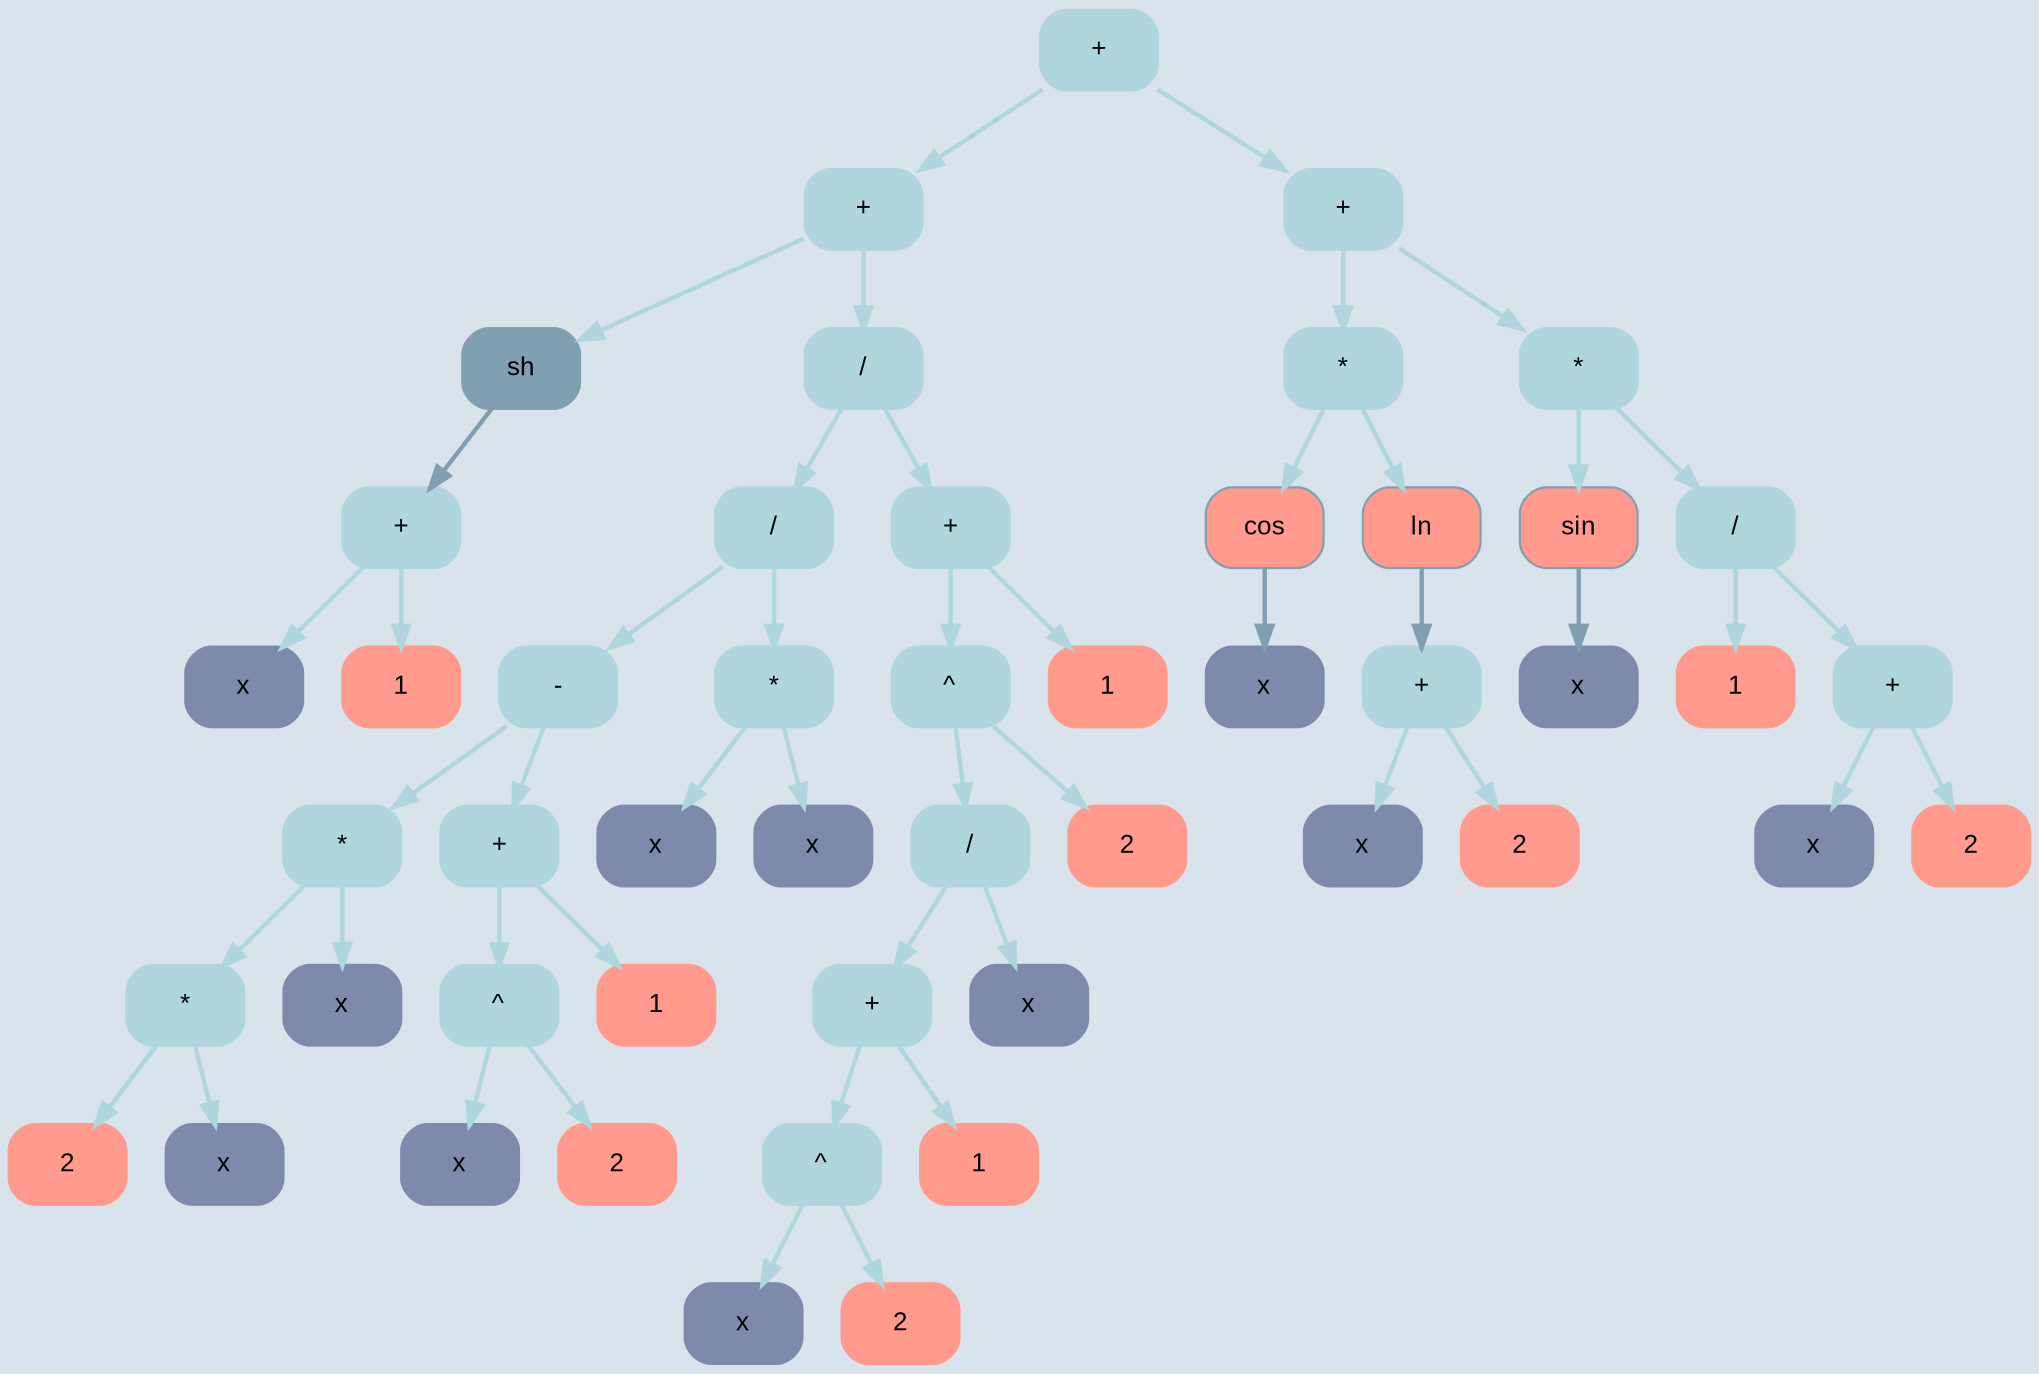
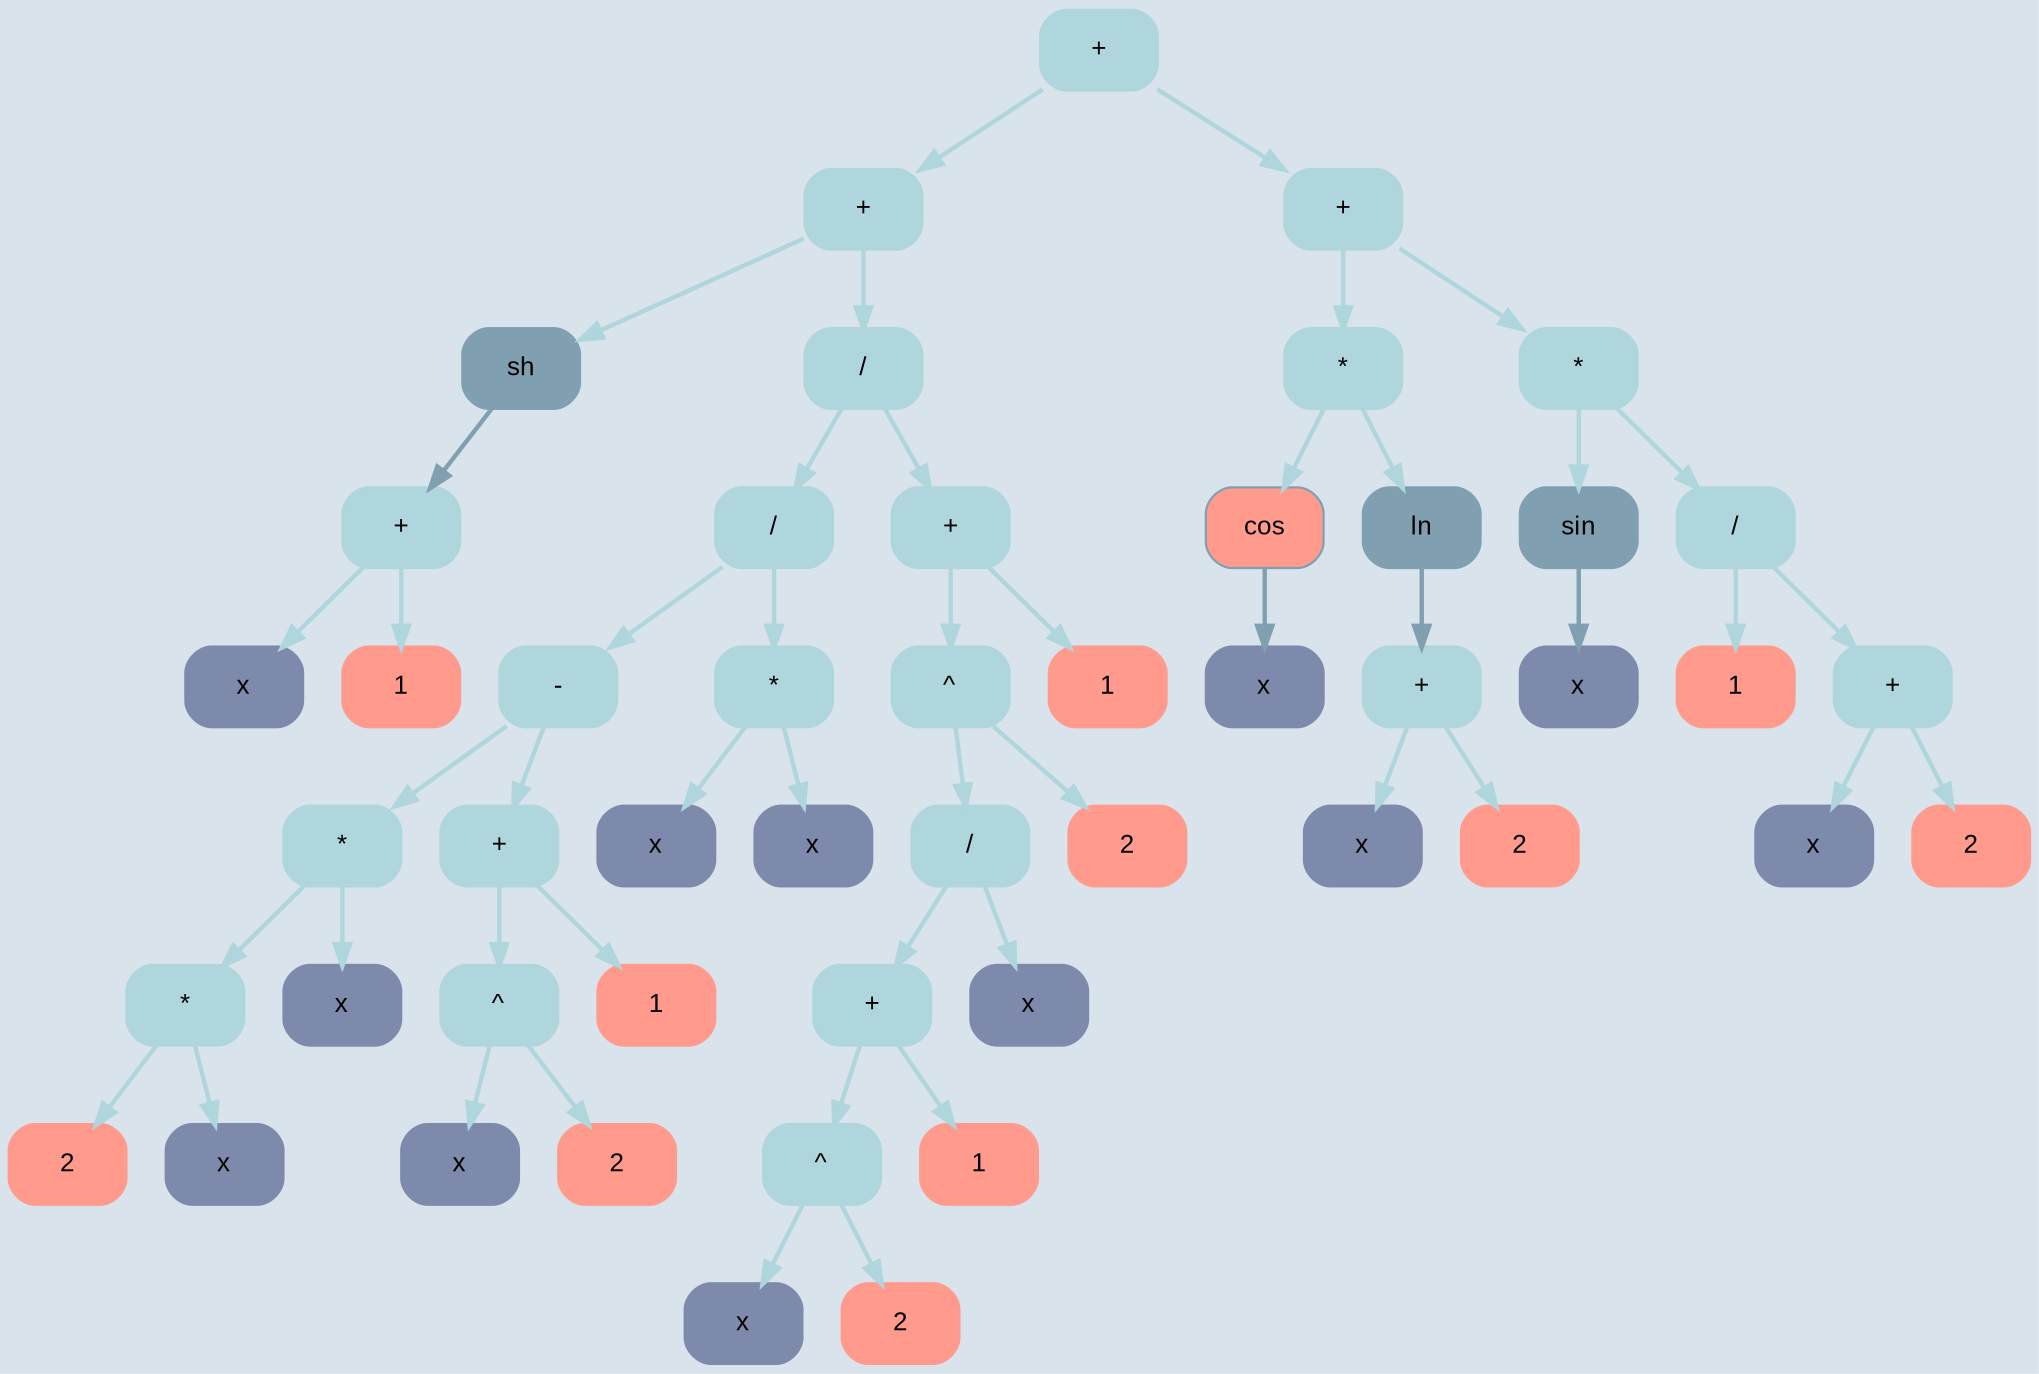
node "ln": fillcolor #ff9a8d -> #809fb0
node "sin": fillcolor #ff9a8d -> #809fb0
